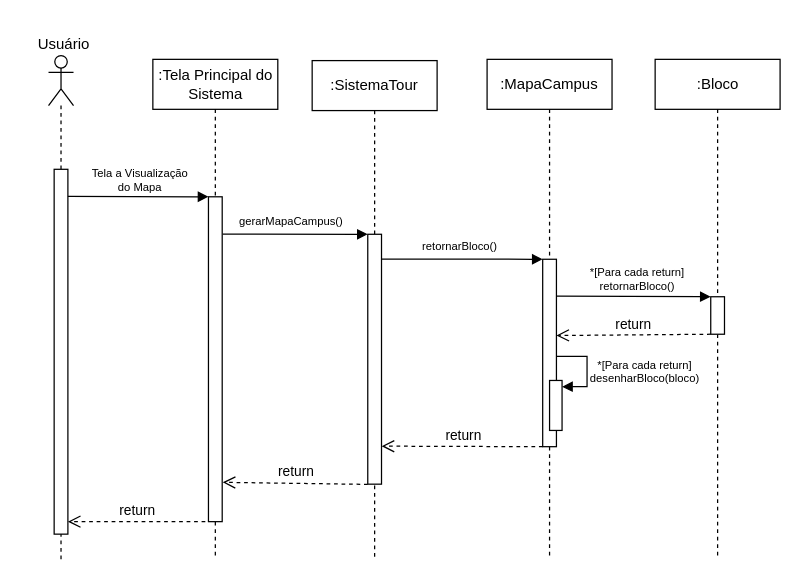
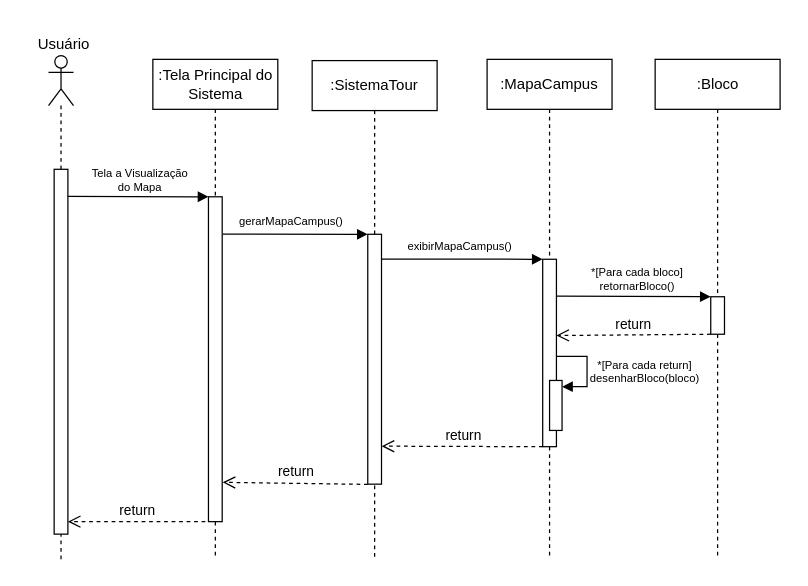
node "retornarBloco()": label "retornarBloco()" -> "exibirMapaCampus()"
node "*[Para cada return] retornarBloco()": label "*[Para cada return] retornarBloco()" -> "*[Para cada bloco] retornarBloco()"
